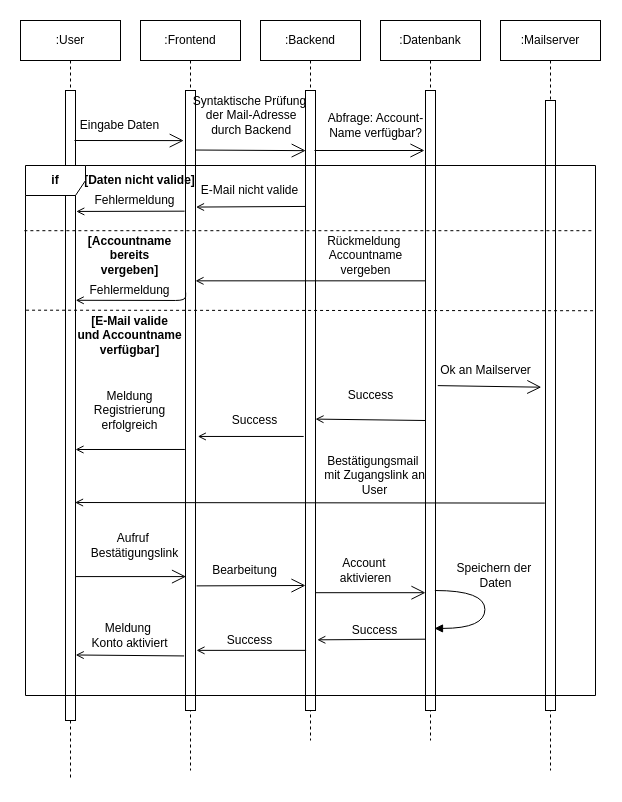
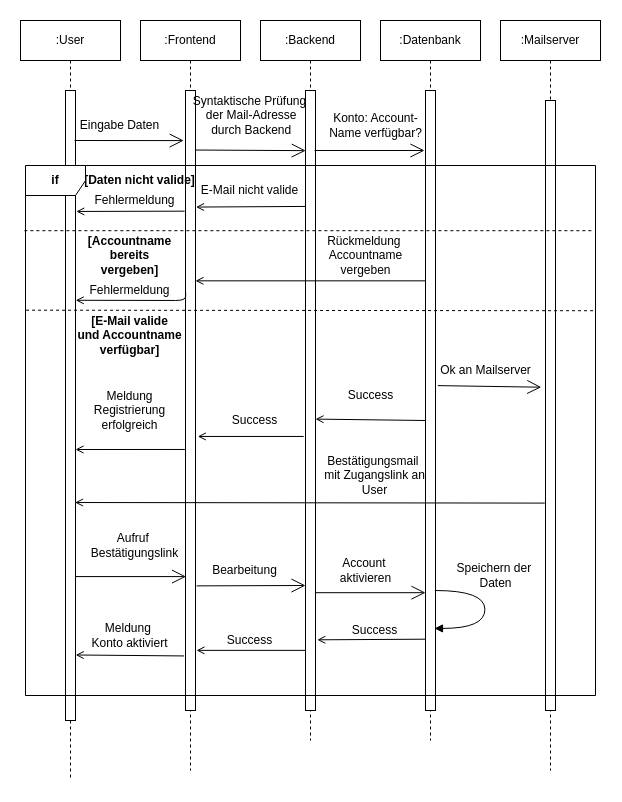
node "Abfrage: Account- Name verfügbar?": label "Abfrage: Account- Name verfügbar?" -> "Konto: Account- Name verfügbar?"
